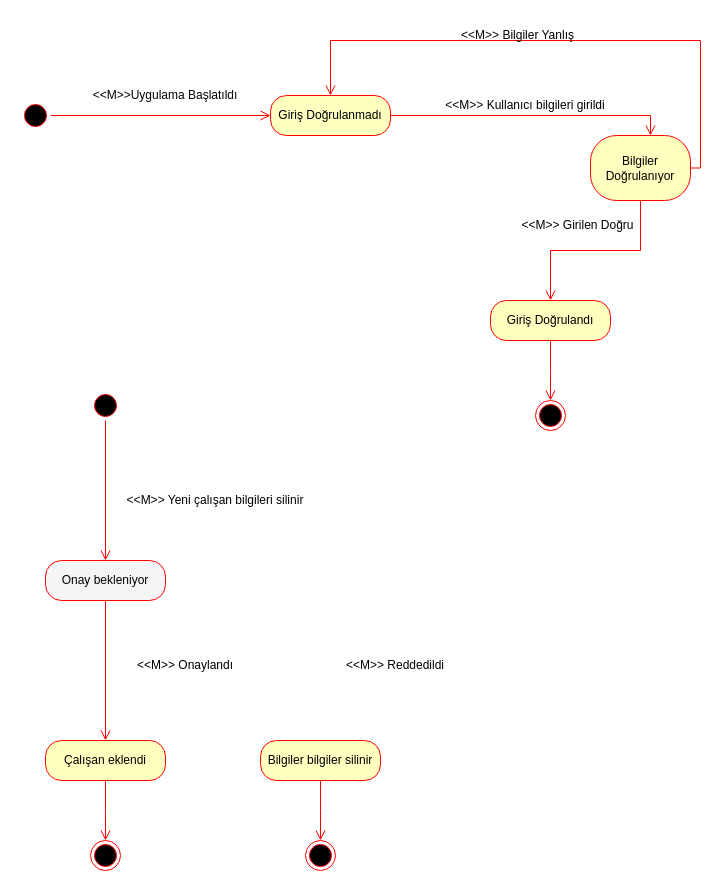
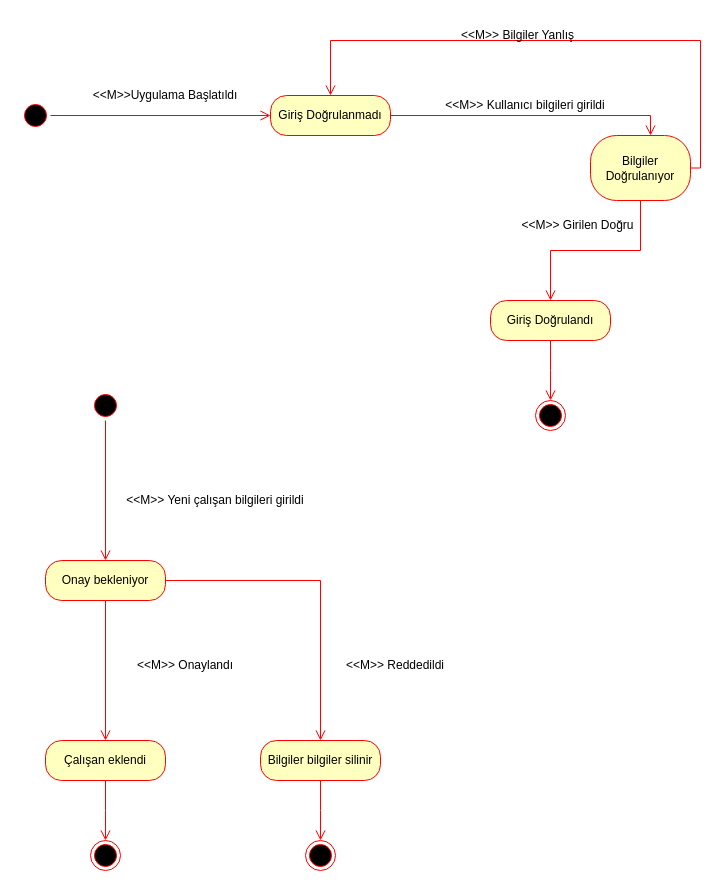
node "<<M>> Yeni çalışan bilgileri silinir": label "<<M>> Yeni çalışan bilgileri silinir" -> "<<M>> Yeni çalışan bilgileri girildi"
node "Onay bekleniyor": fillcolor #f5f5f5 -> #ffffc0
edge "Onay bekleniyor" -> "Bilgiler bilgiler silinir": added
